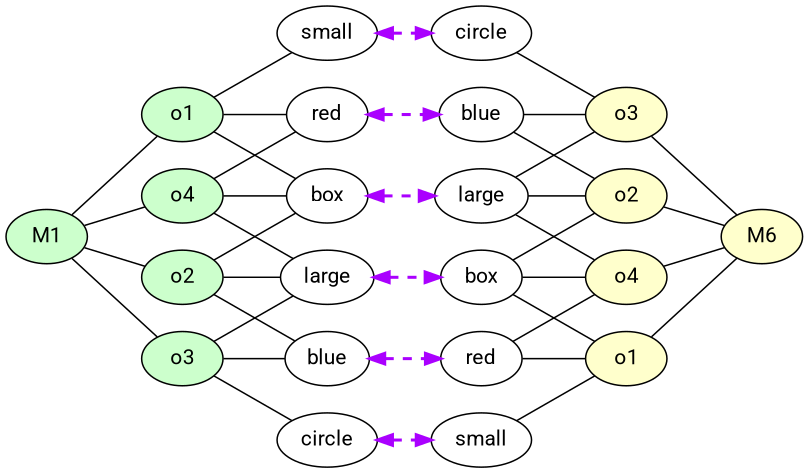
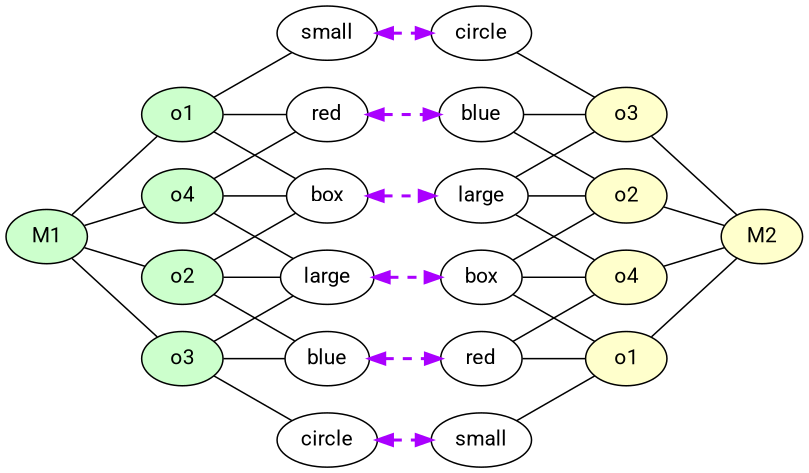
node "M6": label "M6" -> "M2"
